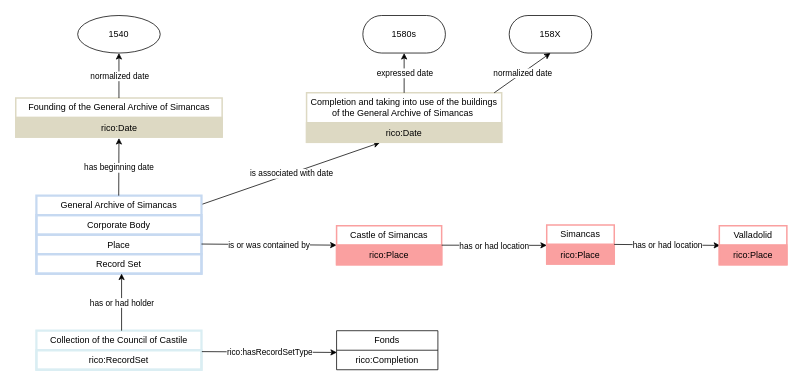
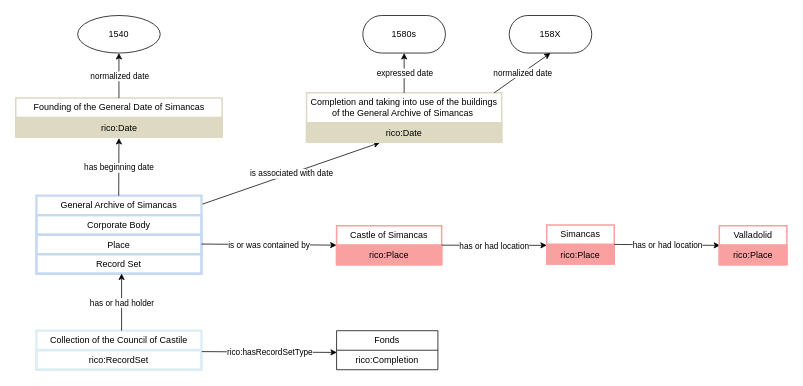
node "Founding of the General Archive of Simancas": label "Founding of the General Archive of Simancas" -> "Founding of the General Date of Simancas"
